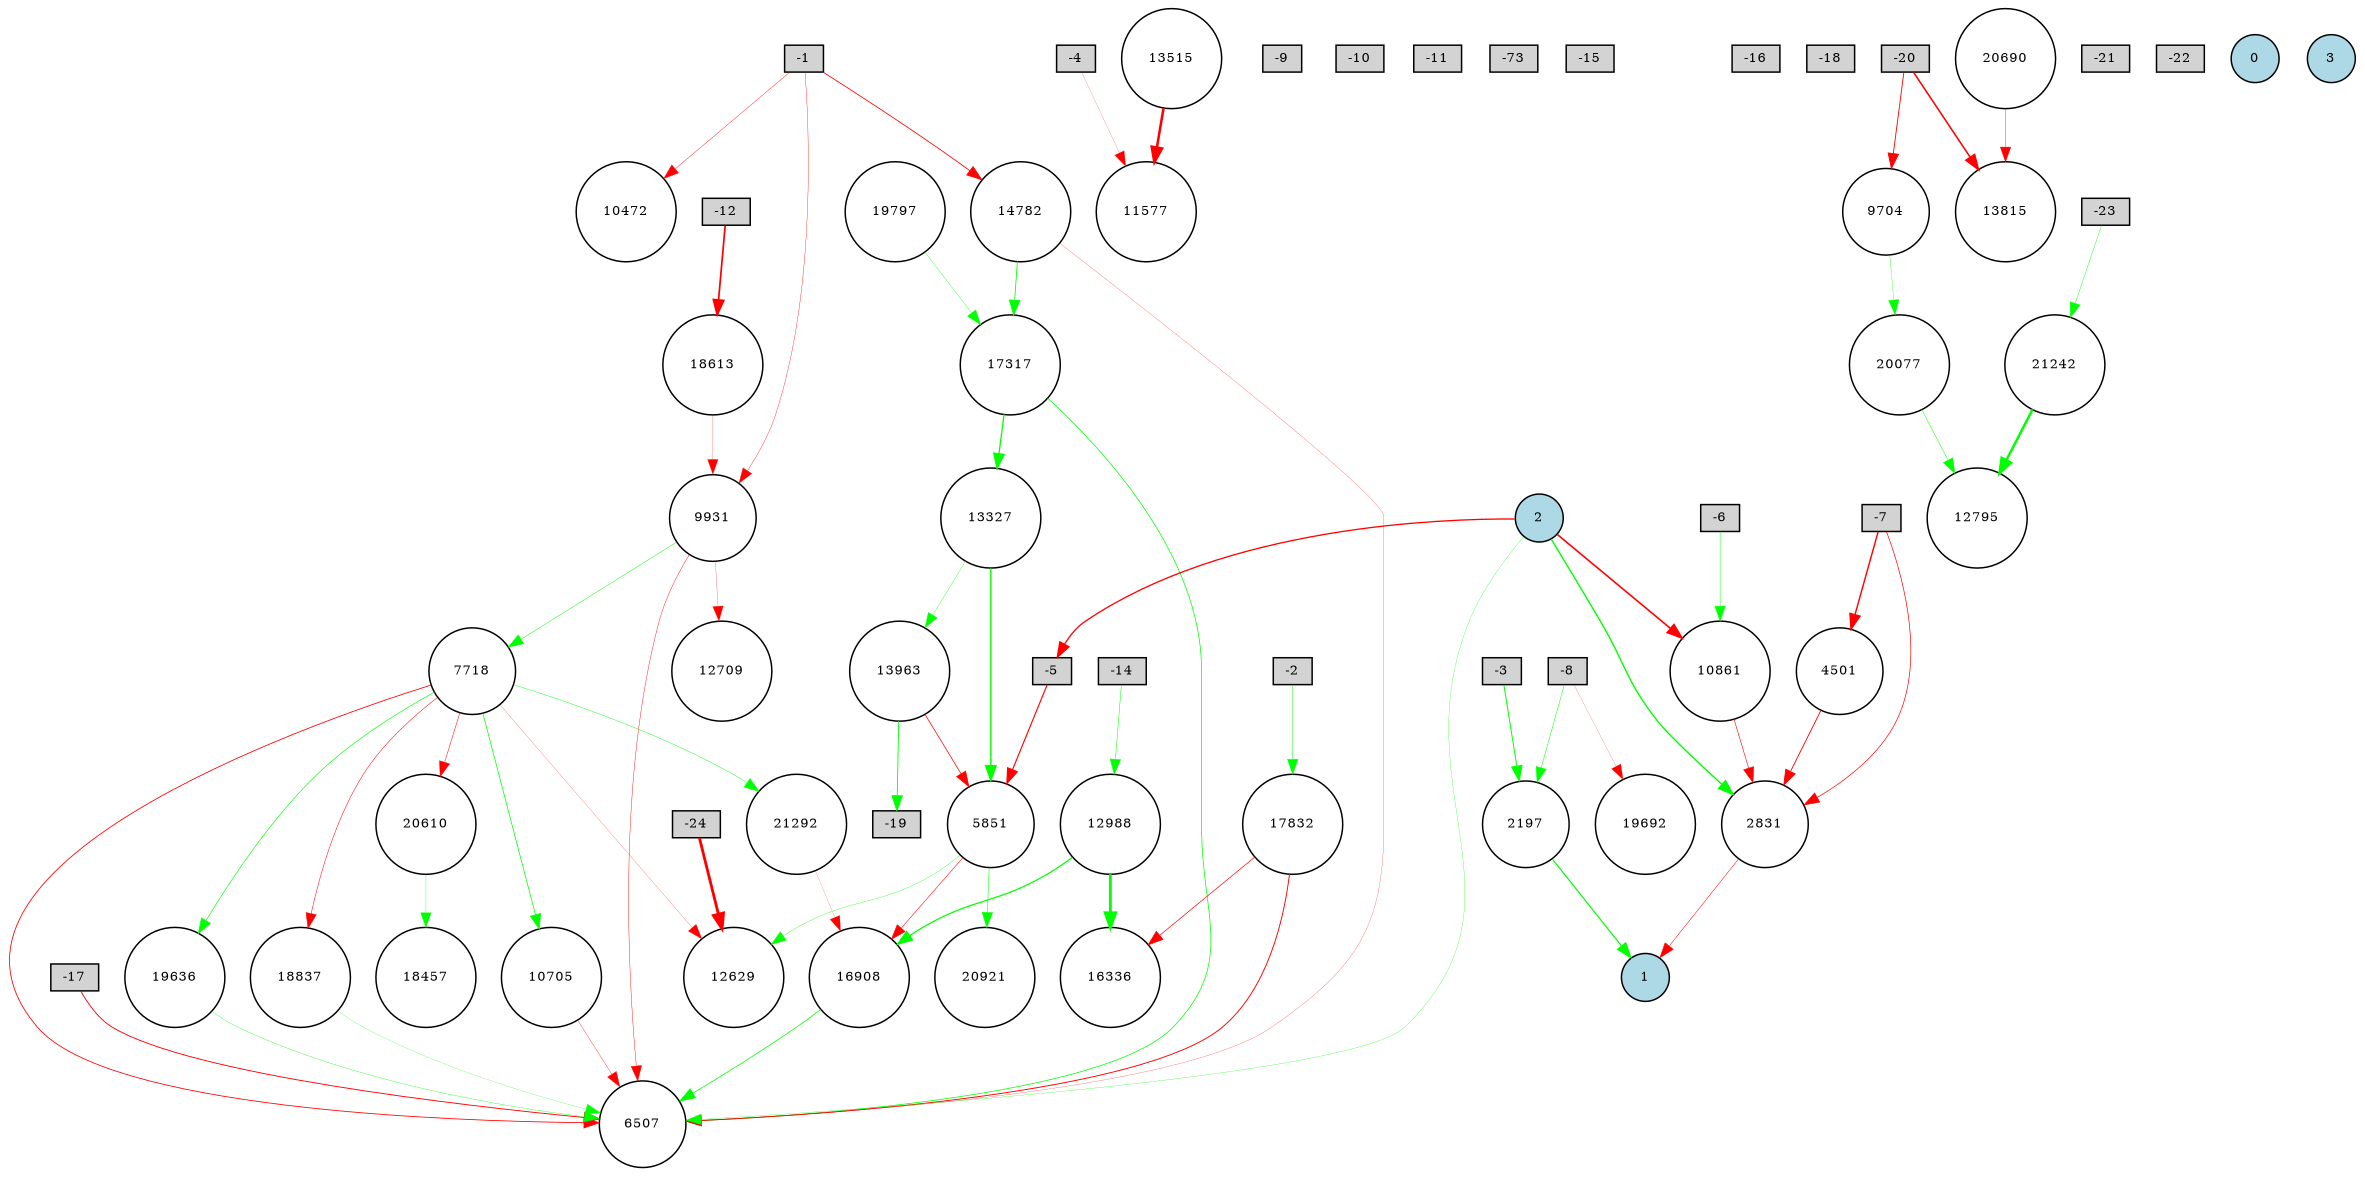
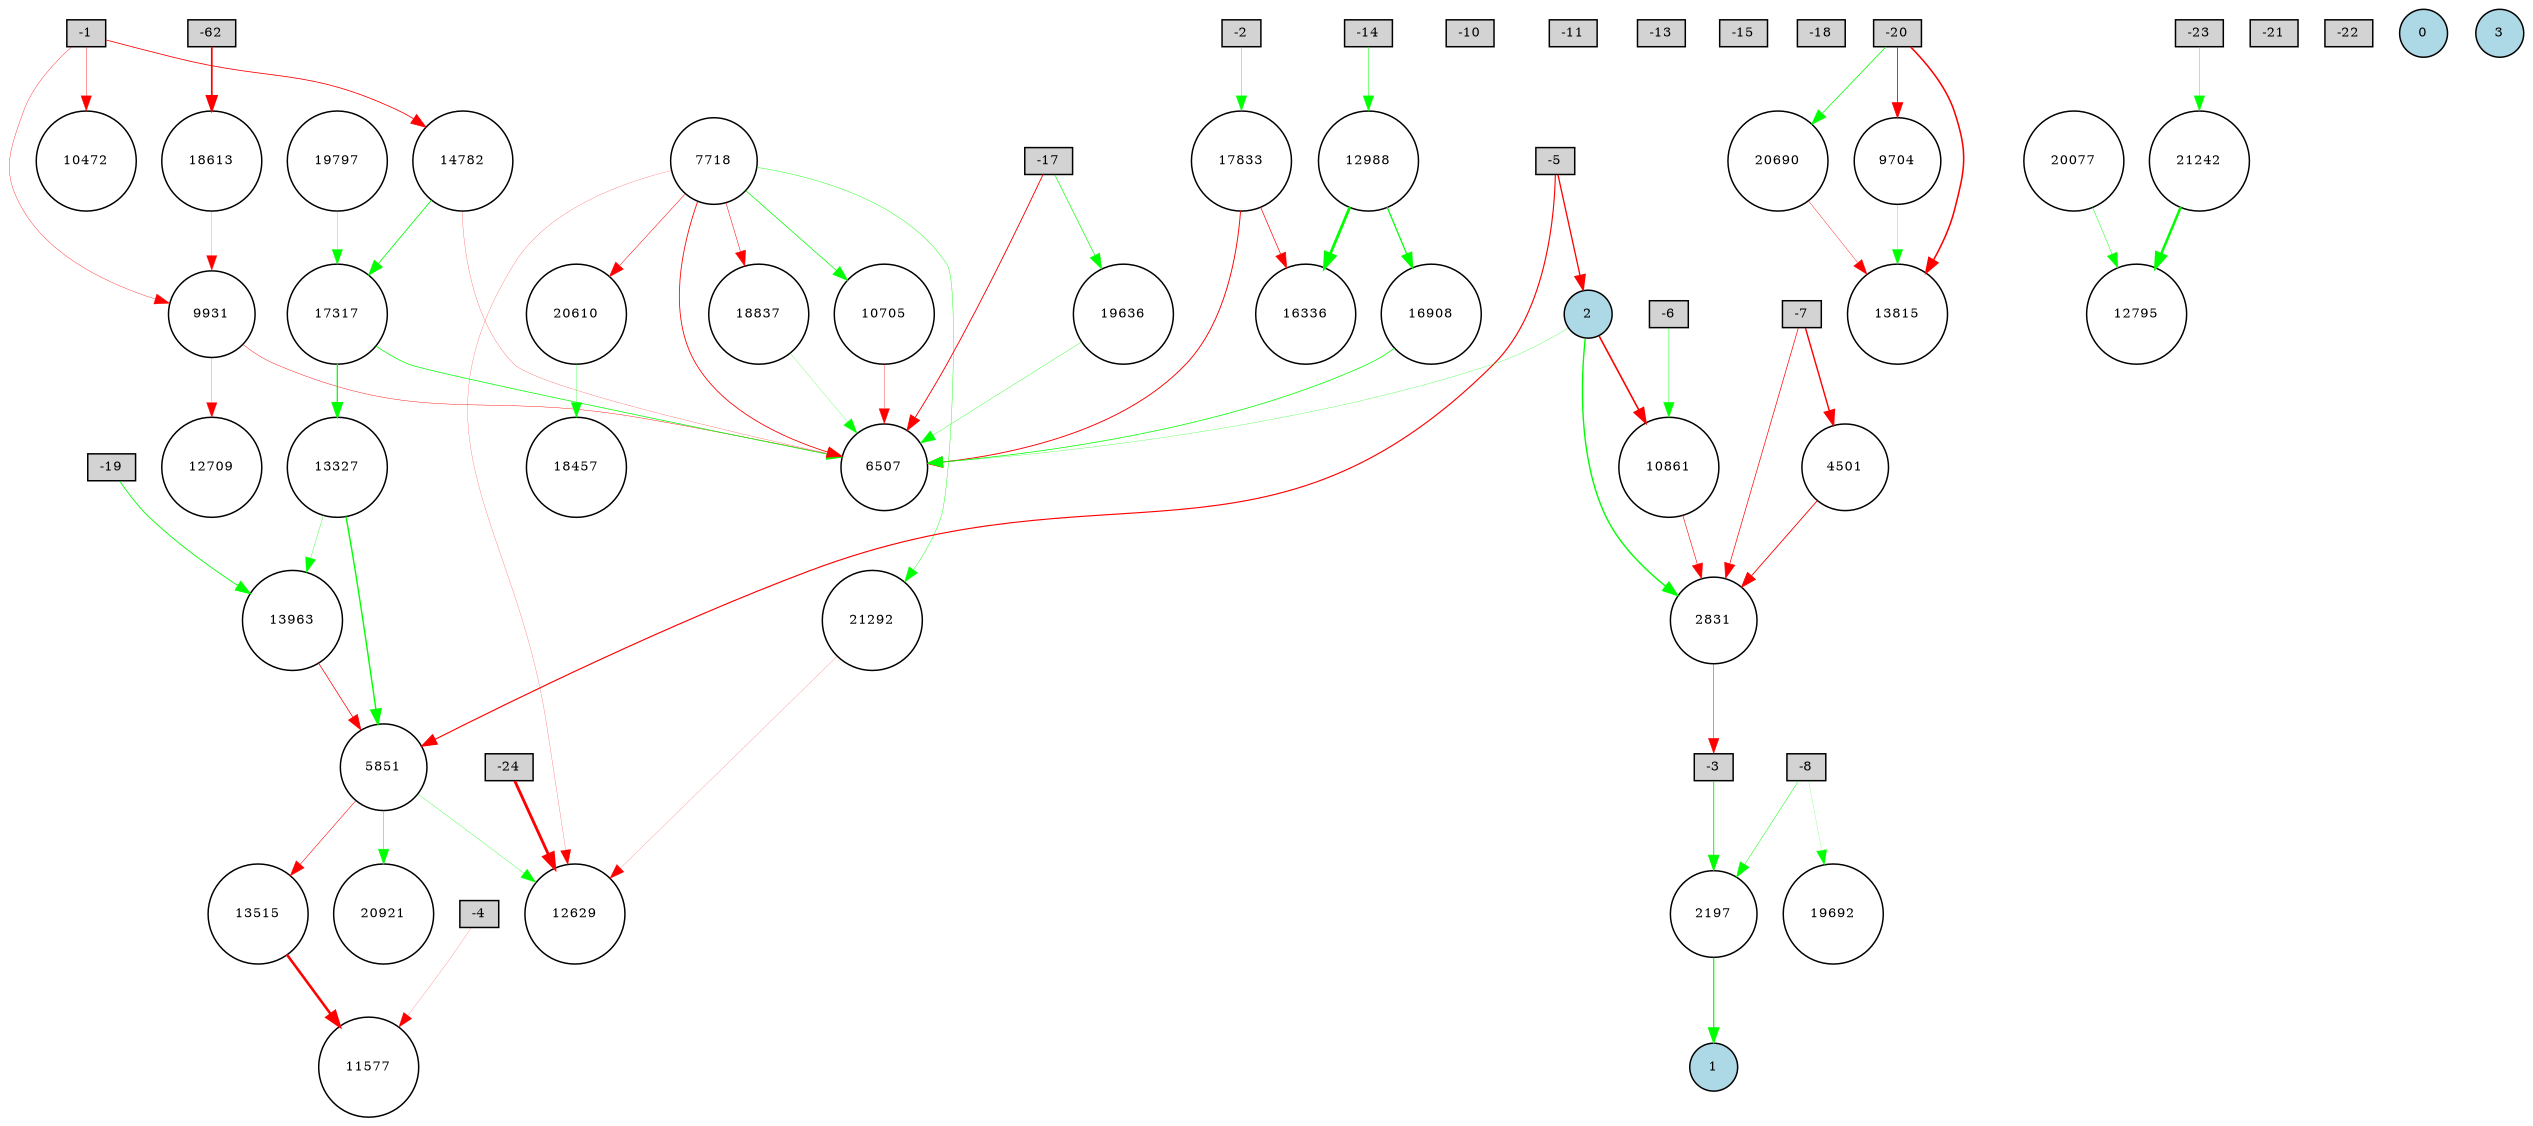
node "-9": removed
node "-73": label "-73" -> "-13"
node "-16": removed
edge "-20" -> "20690": added
node "-12": label "-12" -> "-62"
edge "9704" -> "20077": now "9704" -> "13815"
edge "2" -> "-5": reversed
edge "9931" -> "7718": removed
edge "-8" -> "19692": color red -> green
edge "13963" -> "-19": reversed
edge "7718" -> "19636": now "-17" -> "19636"
node "17832": label "17832" -> "17833"
edge "5851" -> "16908": now "5851" -> "13515"
edge "21292" -> "16908": now "21292" -> "12629"
edge "2831" -> "1": now "2831" -> "-3"
